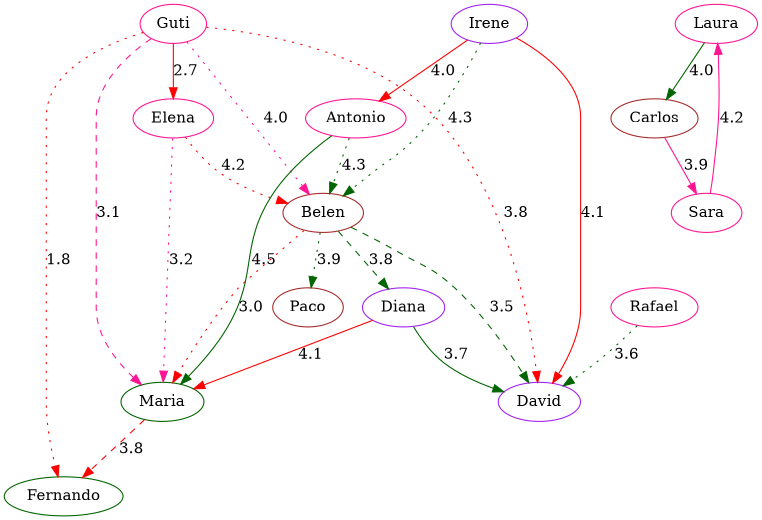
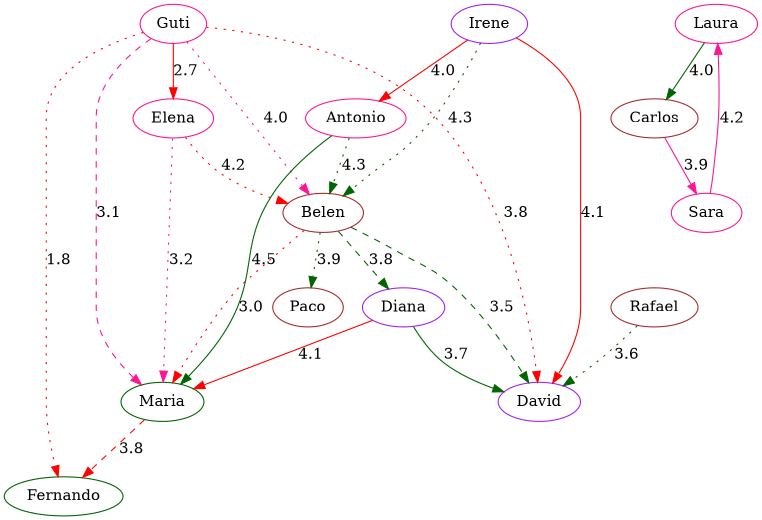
node "Rafael": color deeppink -> brown
